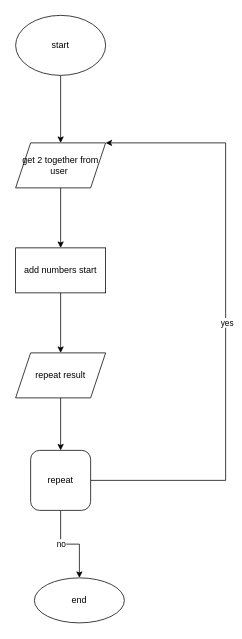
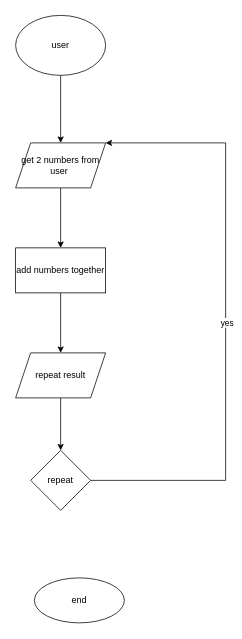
node "start": label "start" -> "user"
node "get 2 together from user": label "get 2 together from user" -> "get 2 numbers from user"
node "add numbers start": label "add numbers start" -> "add numbers together"
node "repeat": shape rounded rectangle -> diamond
edge "repeat" -> "end": removed, label "no"
